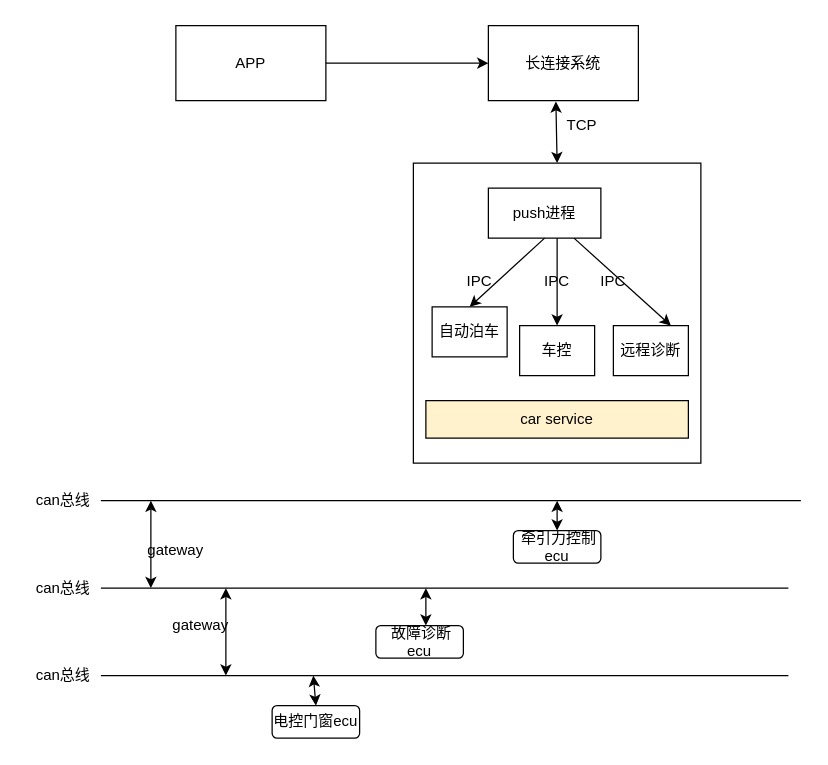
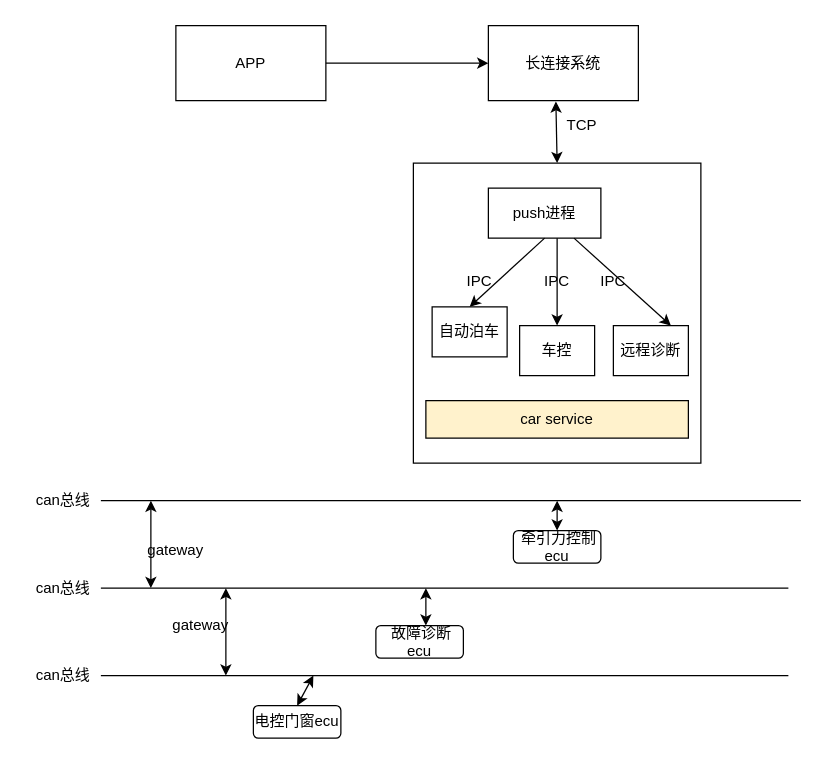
node "电控门窗ecu": moved (316, 722) -> (297, 722)
